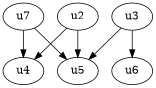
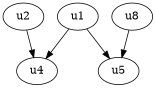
node "u7": label "u7" -> "u1"
node "u3": label "u3" -> "u8"
edge "u2" -> "u5": removed
node "u6": removed
